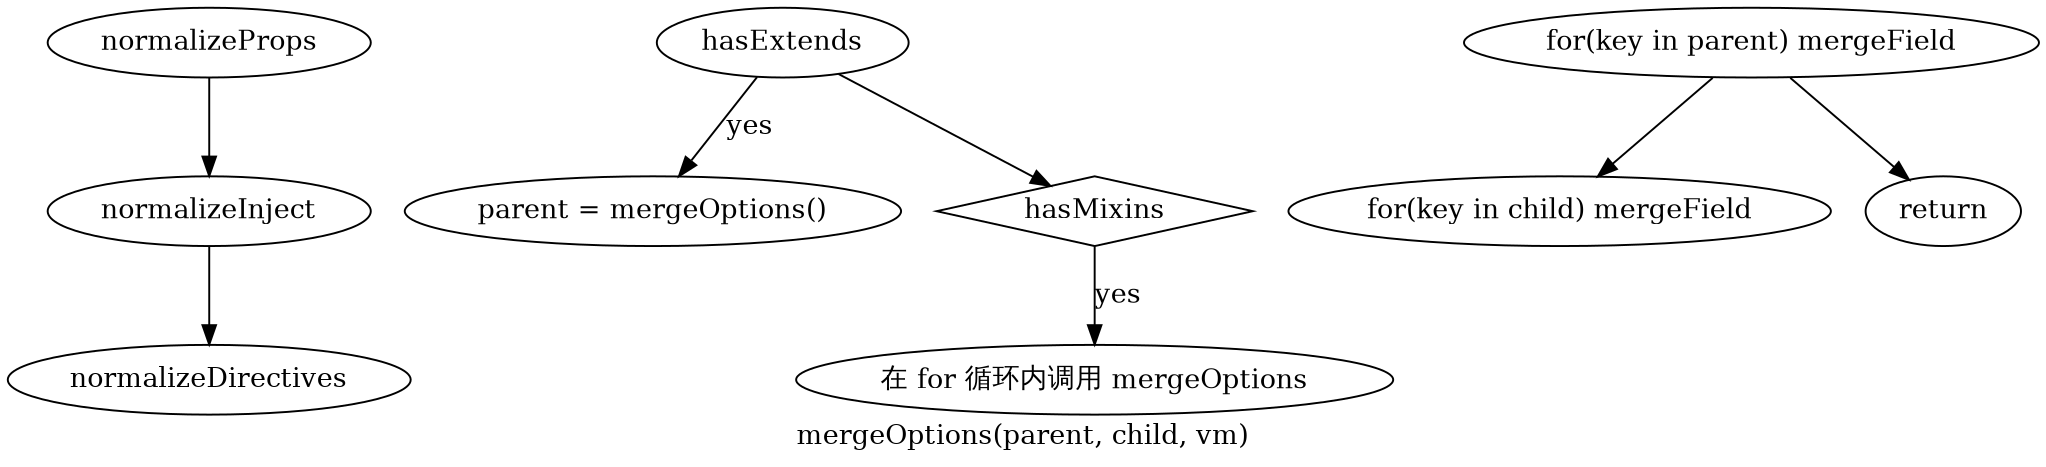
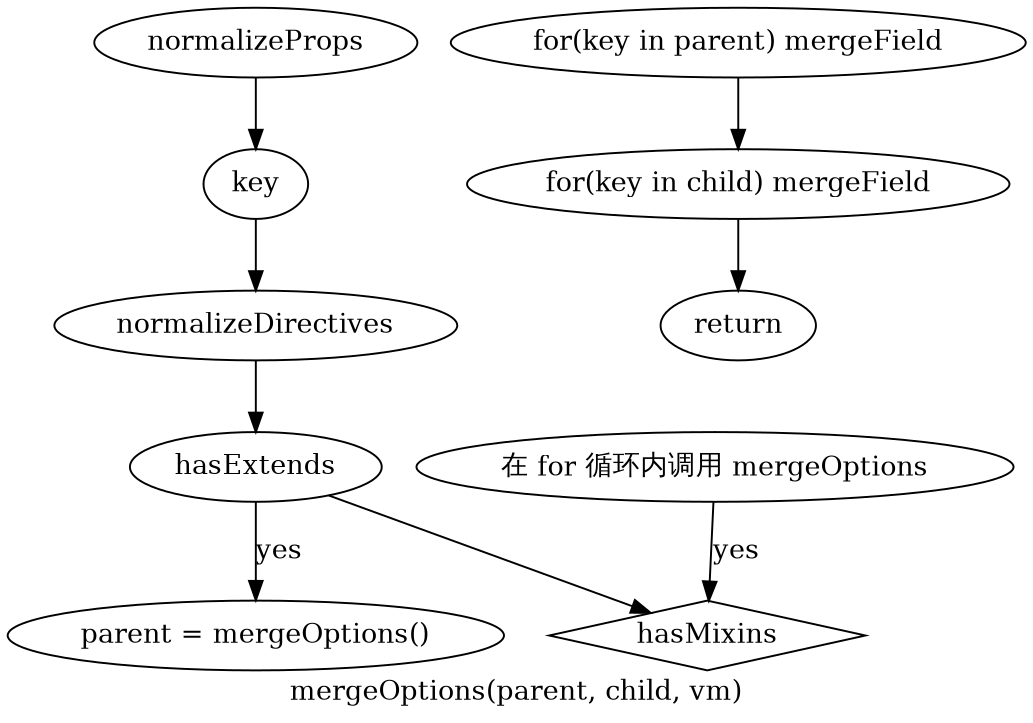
edge "for(key in parent) mergeField" -> "return": now "for(key in child) mergeField" -> "return"
node "normalizeInject": label "normalizeInject" -> "key"
edge "hasMixins" -> "在 for 循环内调用 mergeOptions": reversed
edge "normalizeDirectives" -> "hasExtends": added
